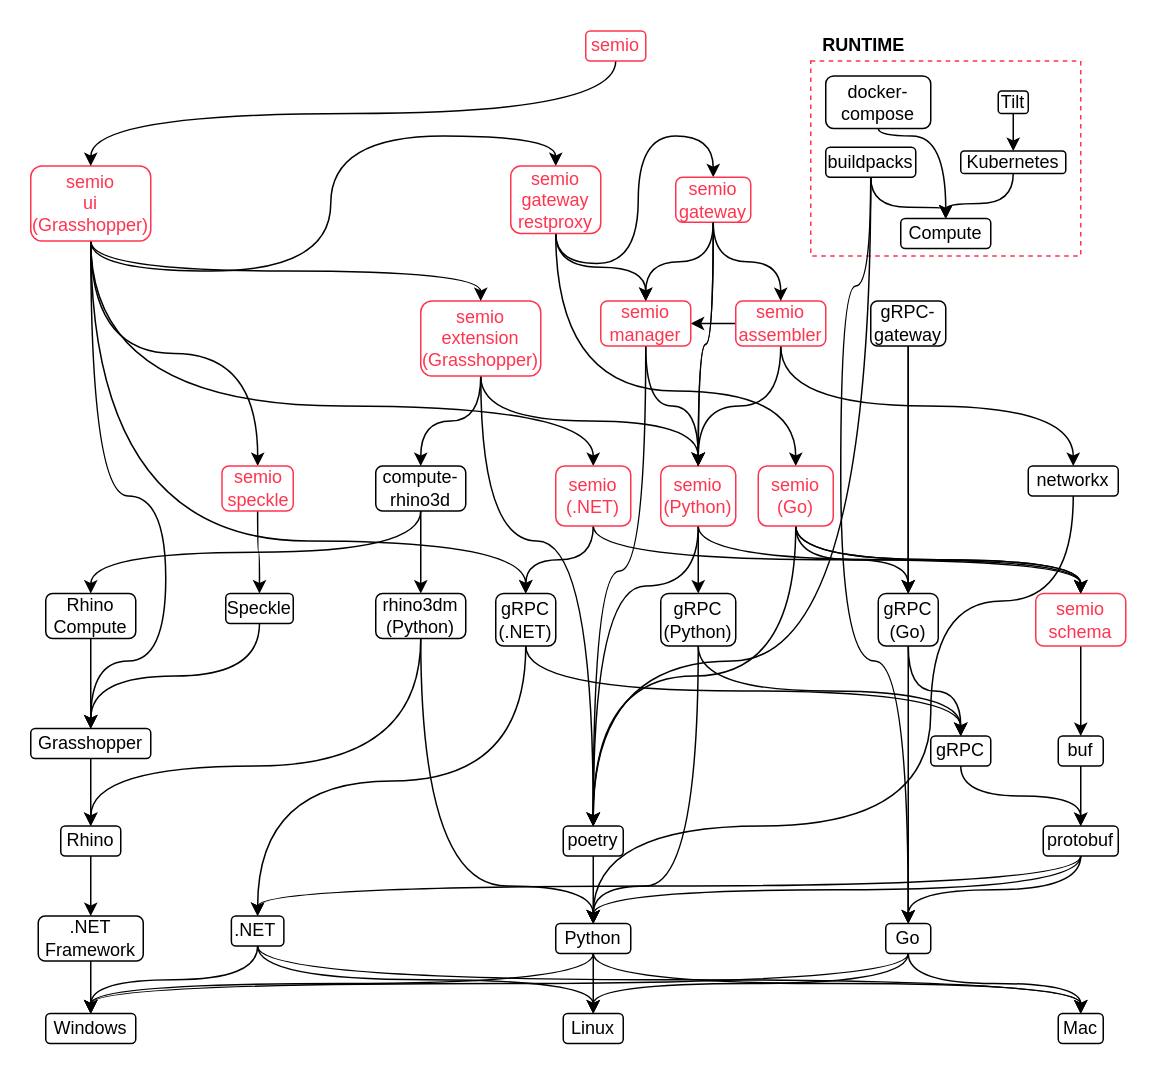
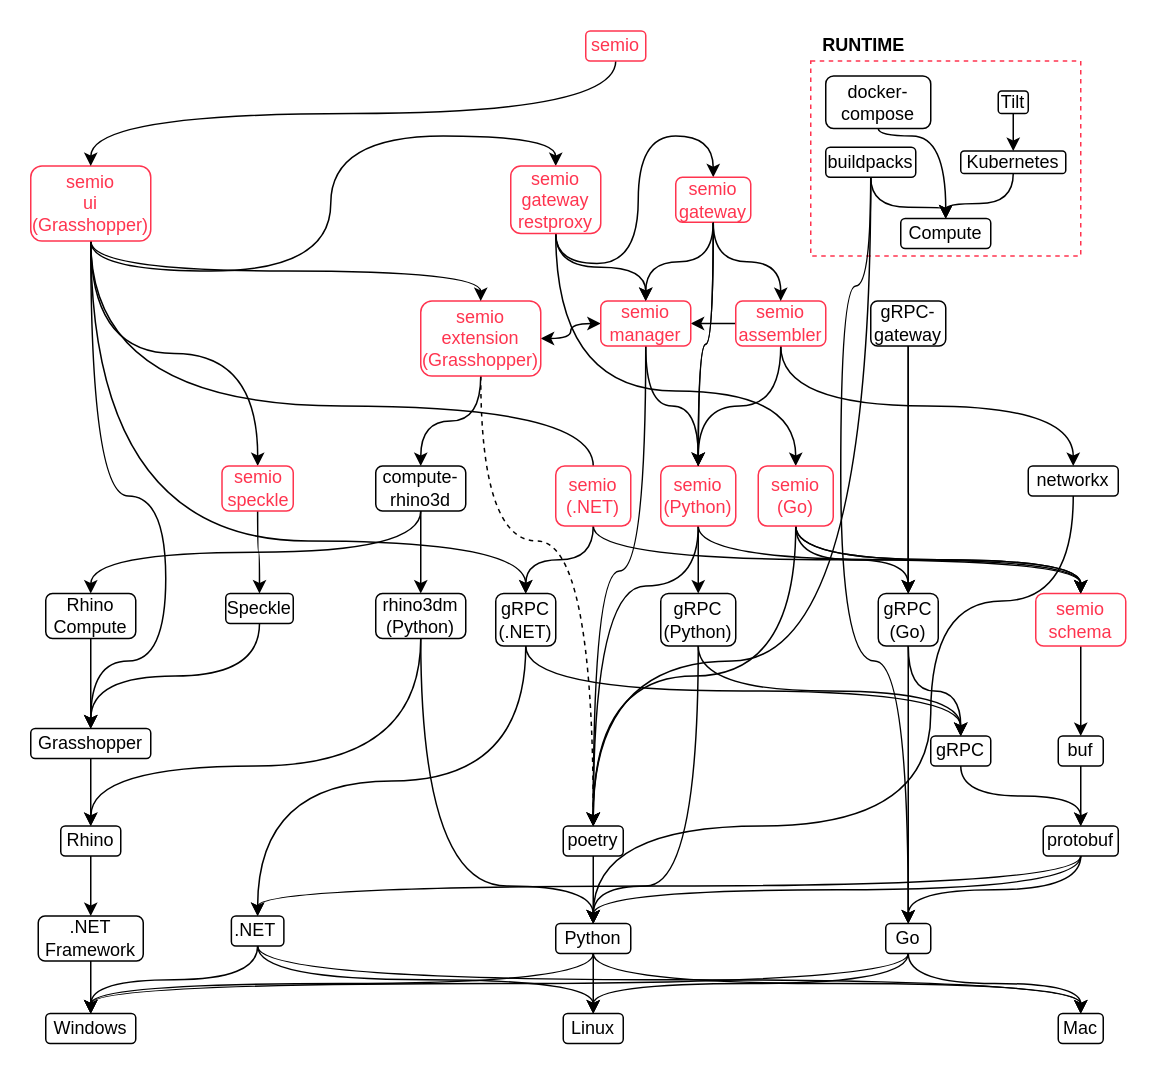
edge "semio manager" -- "semio extension (Grasshopper)": added
edge "semio ui (Grasshopper)" -> "semio (.NET)": arrowhead classic -> none
edge "semio extension (Grasshopper)" -> "semio (Python)": removed
edge "semio extension (Grasshopper)" -> "poetry": style solid -> dashed
